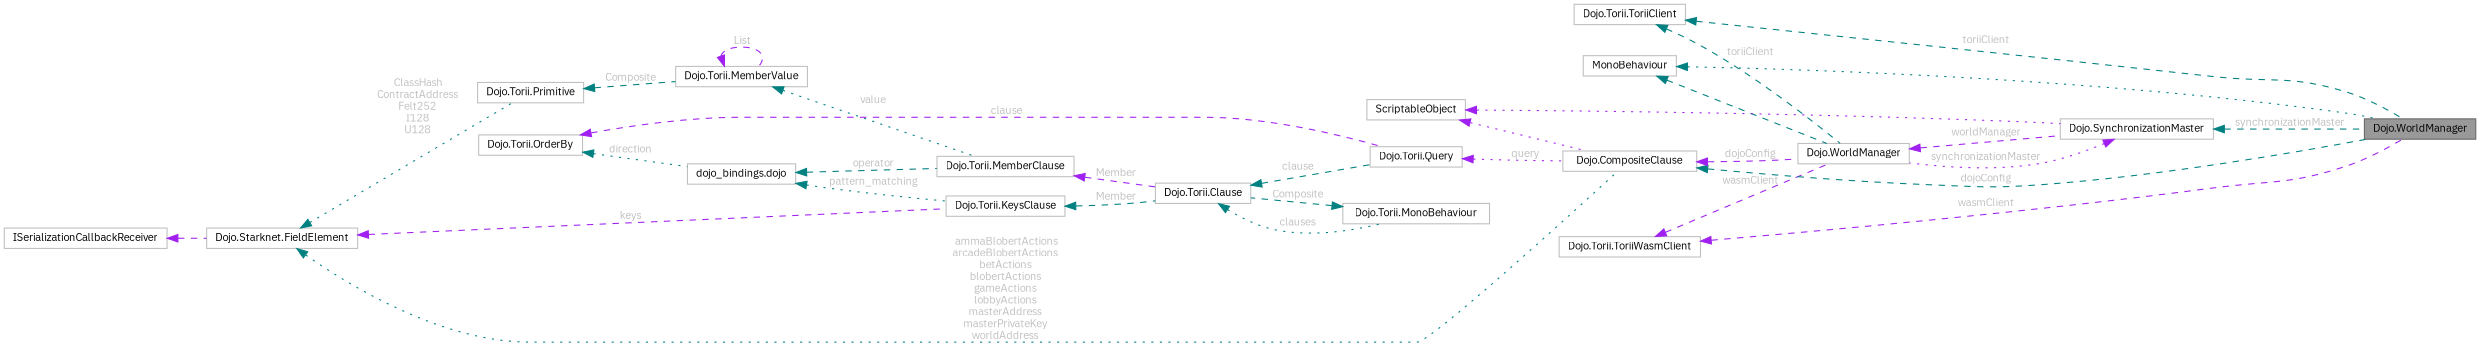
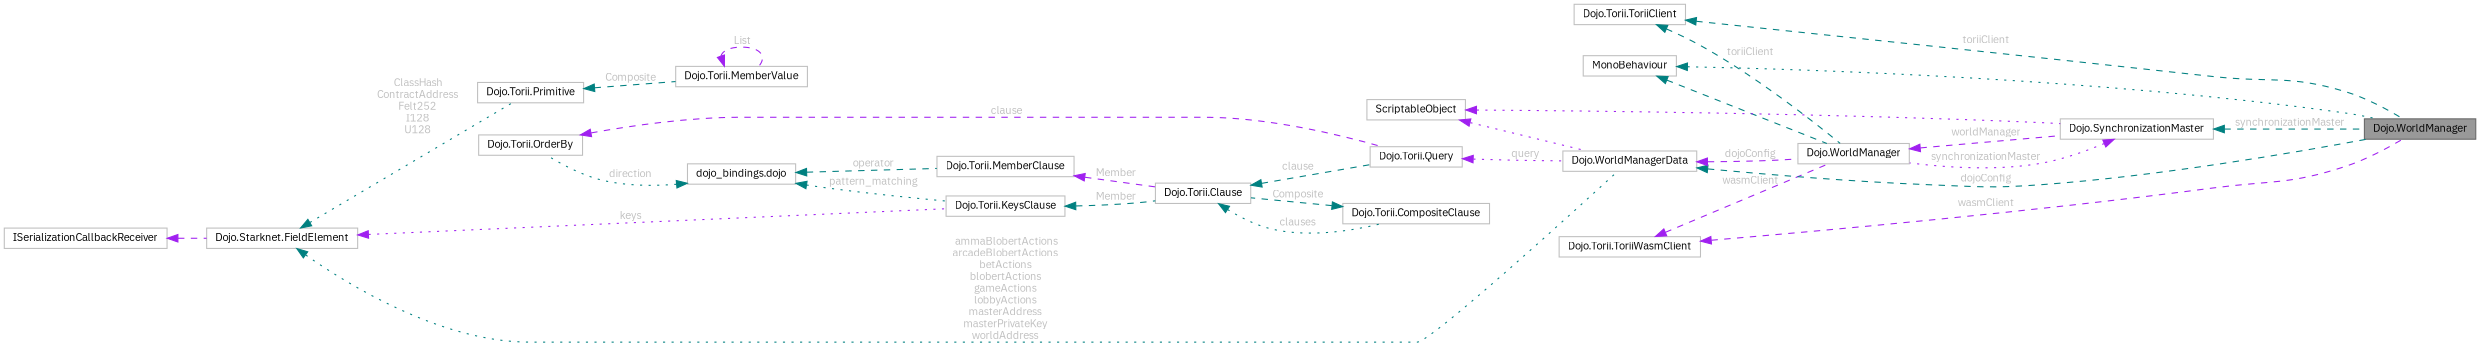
edge "Dojo.Torii.MemberClause" -> "Dojo.Torii.MemberValue": removed, label "value"
edge "dojo_bindings.dojo" -> "Dojo.Torii.OrderBy": reversed
node "Dojo.CompositeClause": label "Dojo.CompositeClause" -> "Dojo.WorldManagerData"
node "Dojo.Torii.MonoBehaviour": label "Dojo.Torii.MonoBehaviour" -> "Dojo.Torii.CompositeClause"
edge "Dojo.Torii.KeysClause" -> "Dojo.Starknet.FieldElement": style dashed -> dotted
